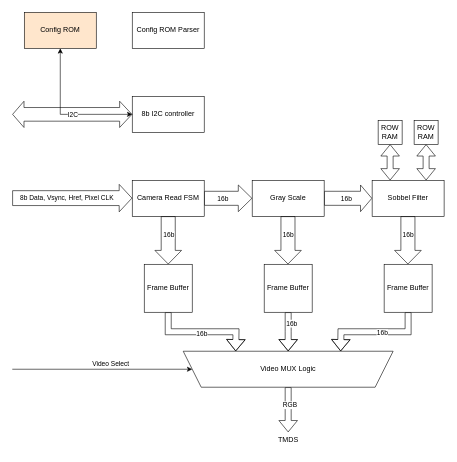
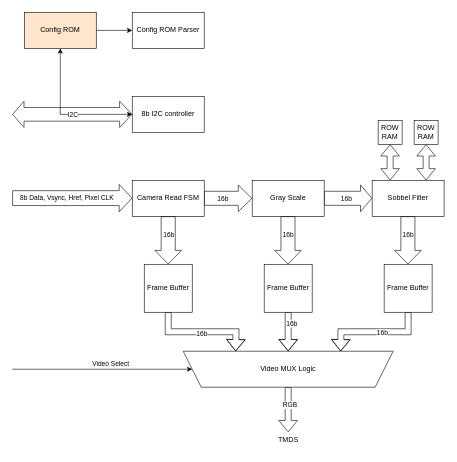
edge "Config ROM" -> "Config ROM Parser": added
